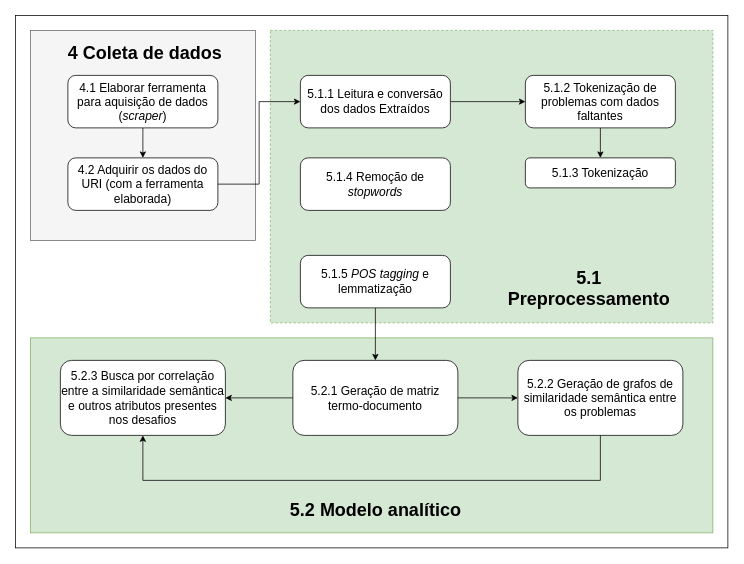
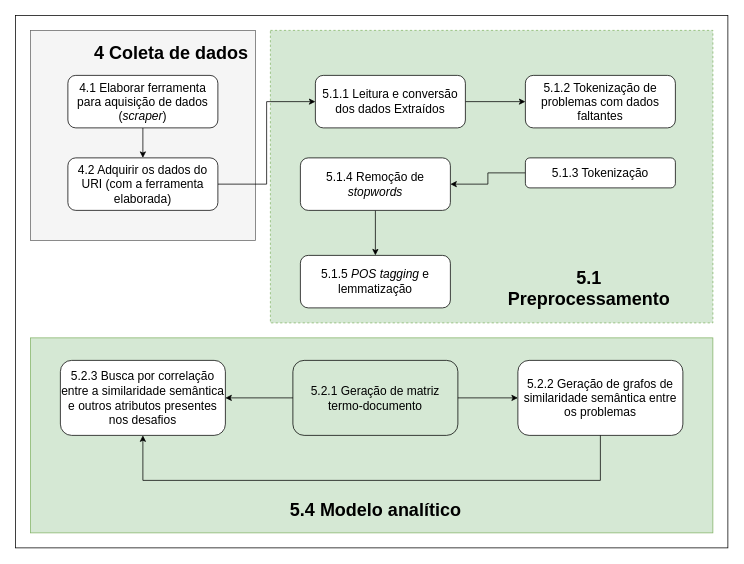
node "4 Coleta de dados": moved (145, 53) -> (171, 53)
node "5.1.1 Leitura e conversão dos dados Extraídos": moved (375, 102) -> (390, 102)
edge "5.1.2 Tokenização de problemas com dados faltantes" -> "5.1.3 Tokenização": removed
edge "5.1.3 Tokenização" -> "5.1.4 Remoção de stopwords": added
edge "5.1.4 Remoção de stopwords" -> "5.1.5 POS tagging e lemmatização": added
edge "5.1.5 POS tagging e lemmatização" -> "5.2.1 Geração de matriz termo-documento": removed
node "5.2.1 Geração de matriz termo-documento": fillcolor #ffffff -> #d5e8d4
node "5.2 Modelo analítico": label "5.2 Modelo analítico" -> "5.4 Modelo analítico"
